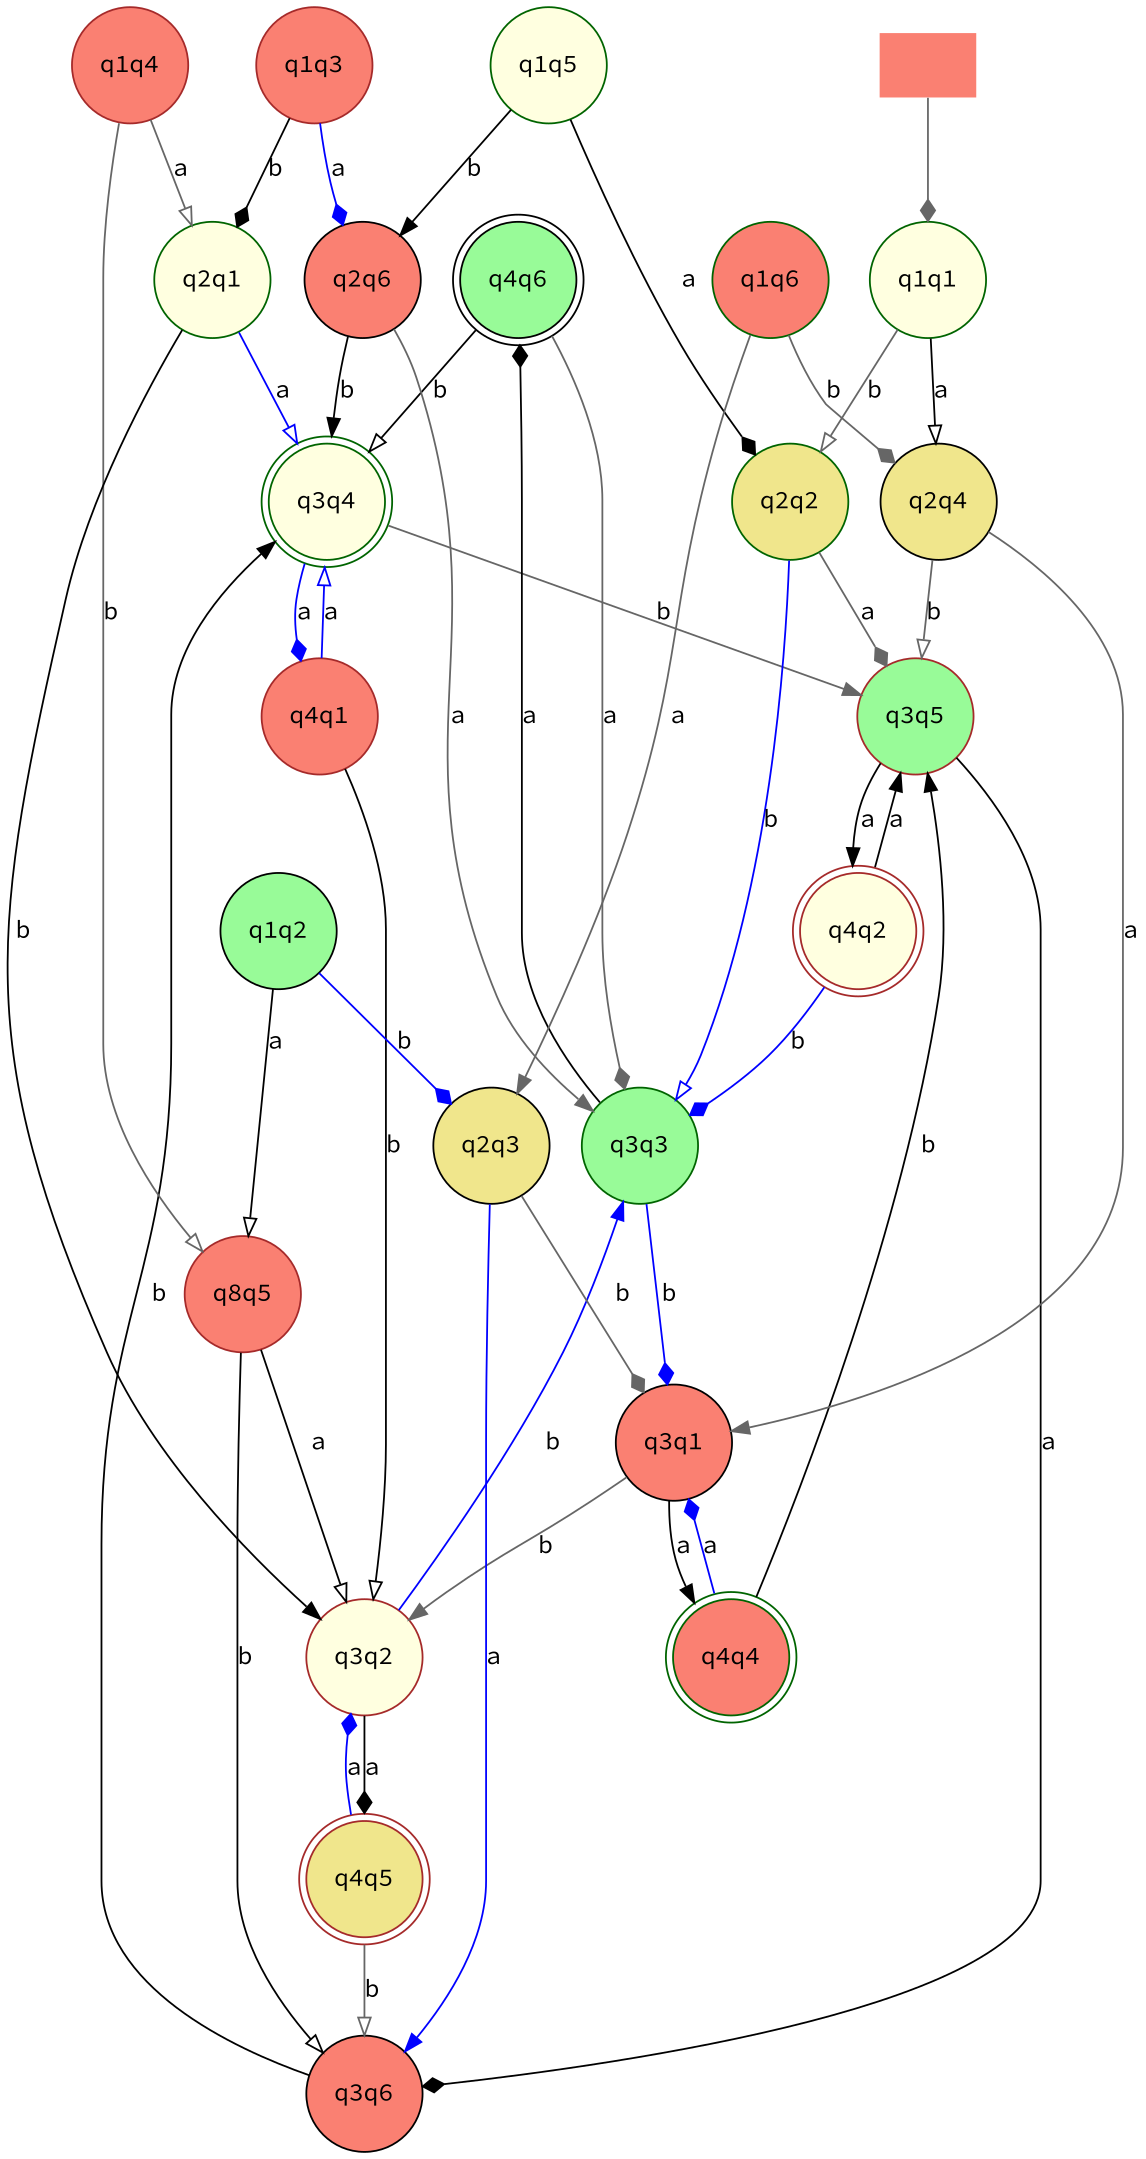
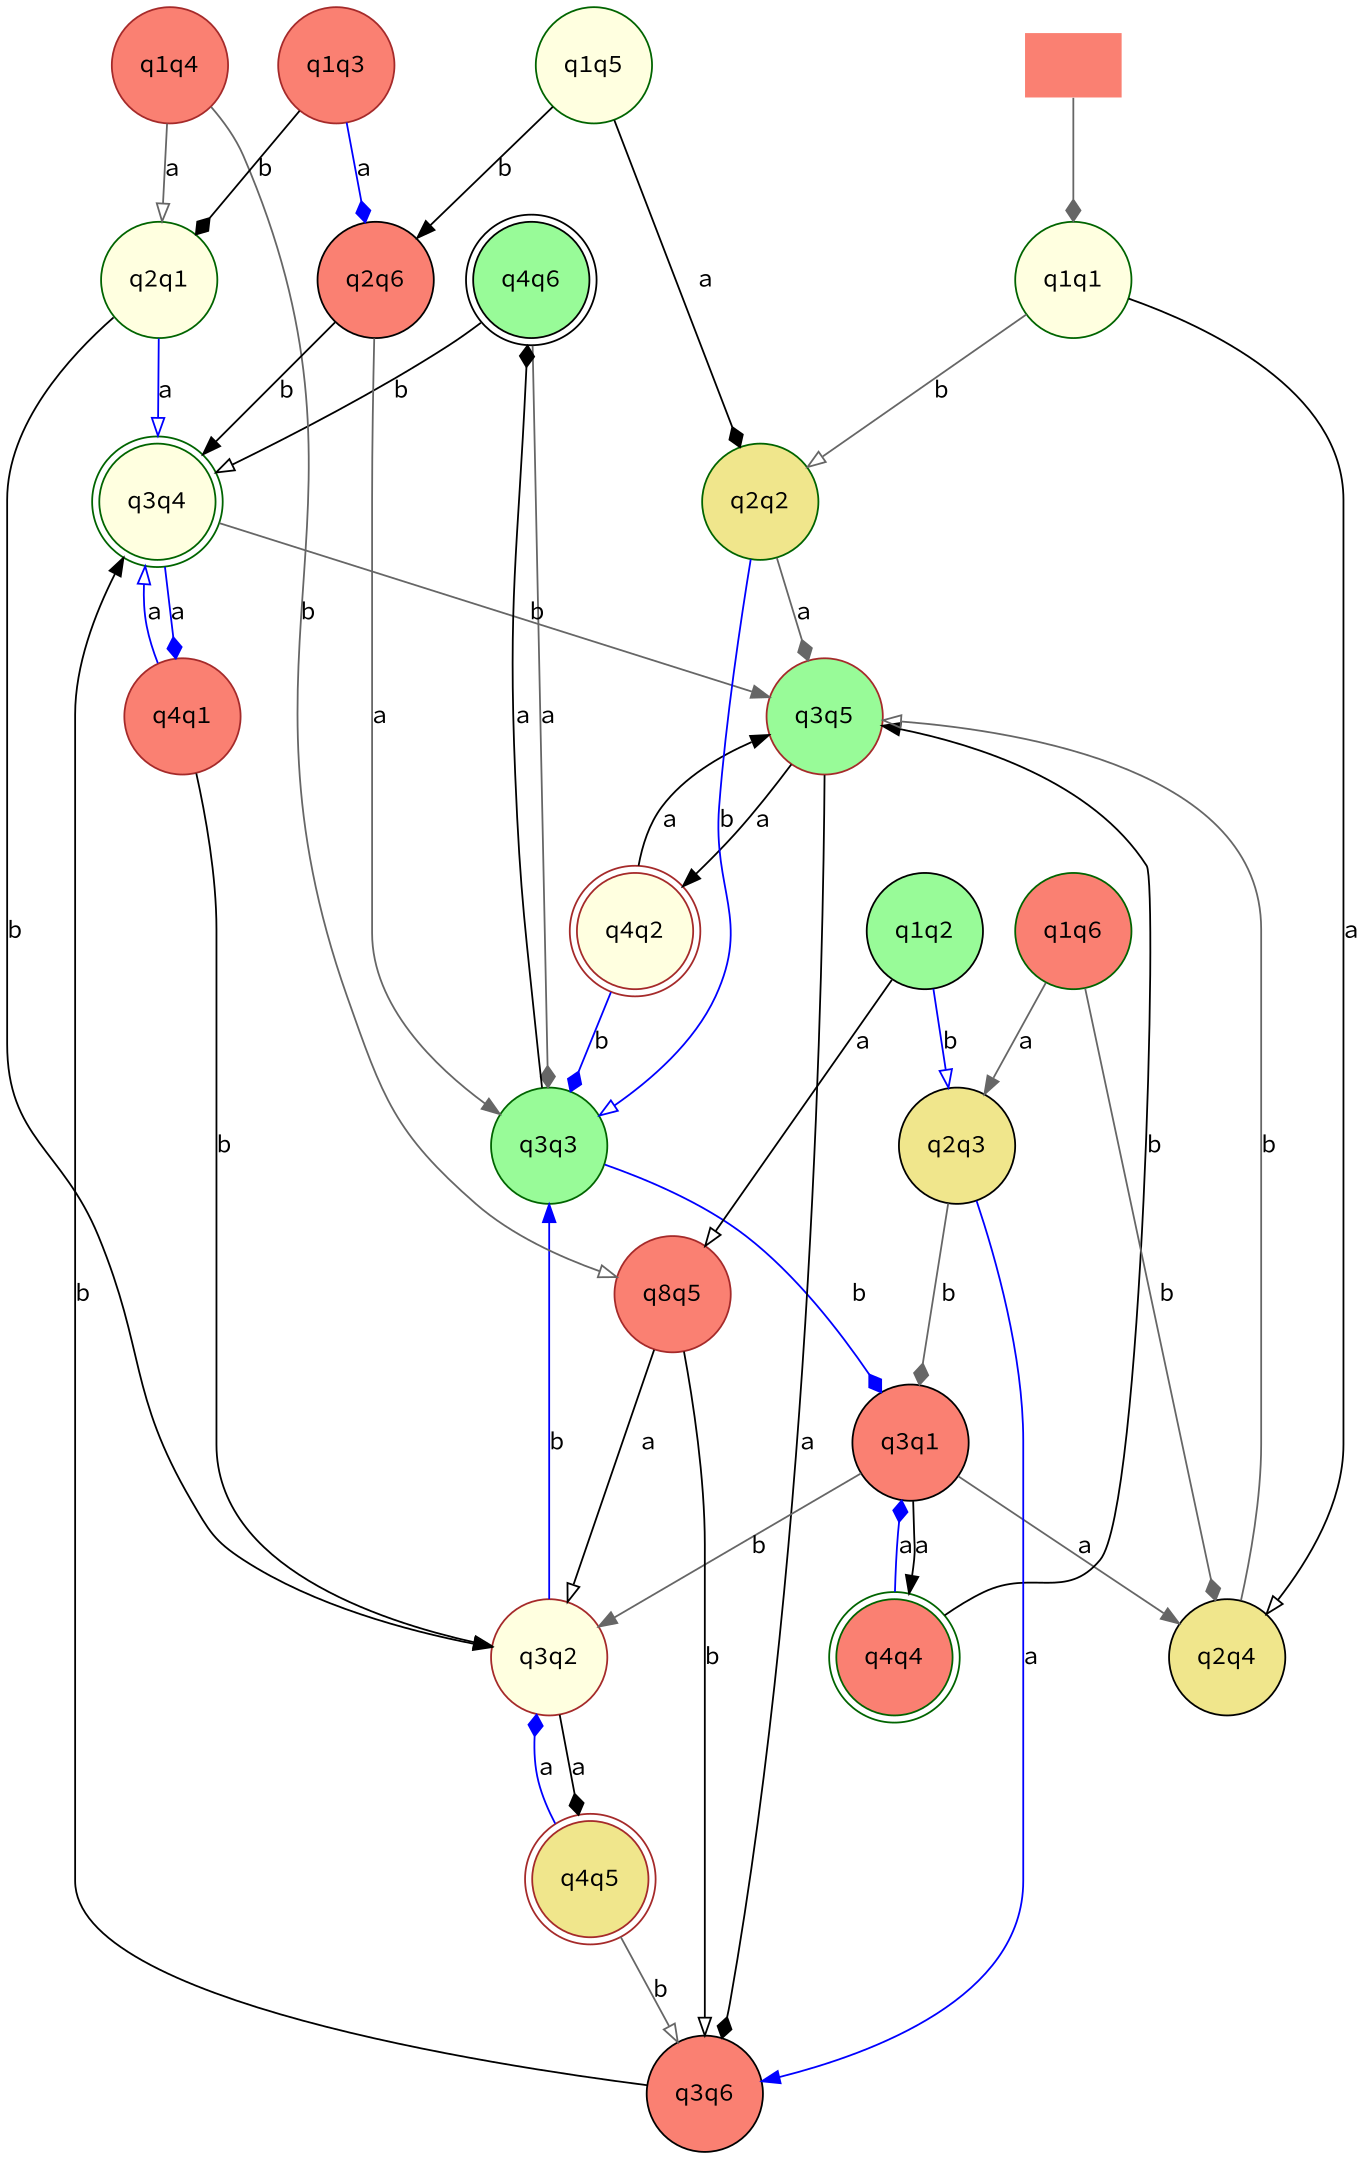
edge "q1q2" -> "q2q3": arrowhead diamond -> onormal
edge "q2q4" -> "q3q1": reversed
